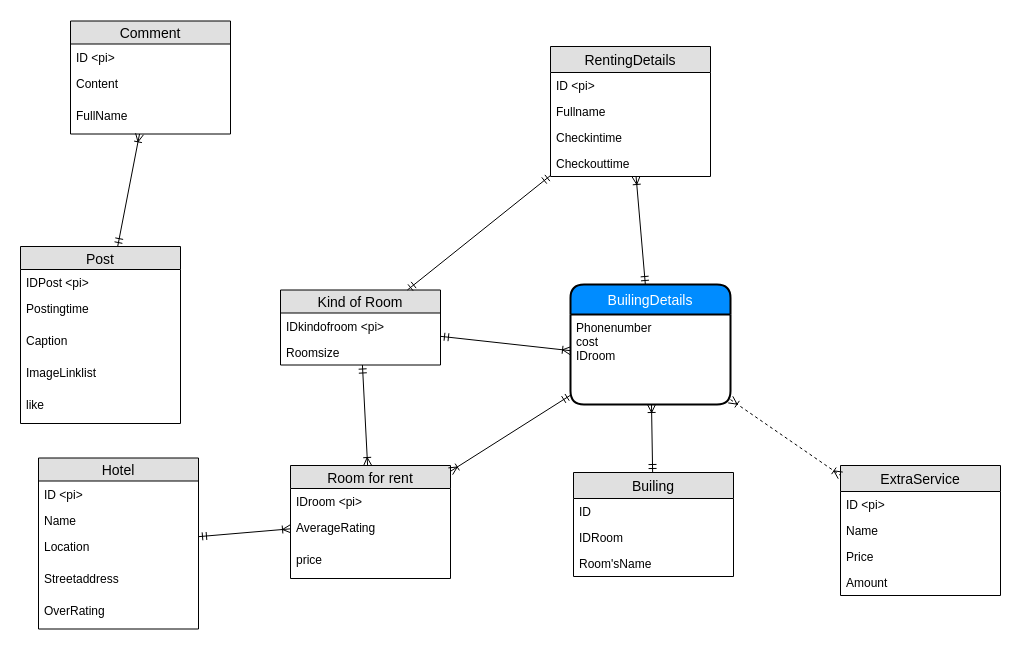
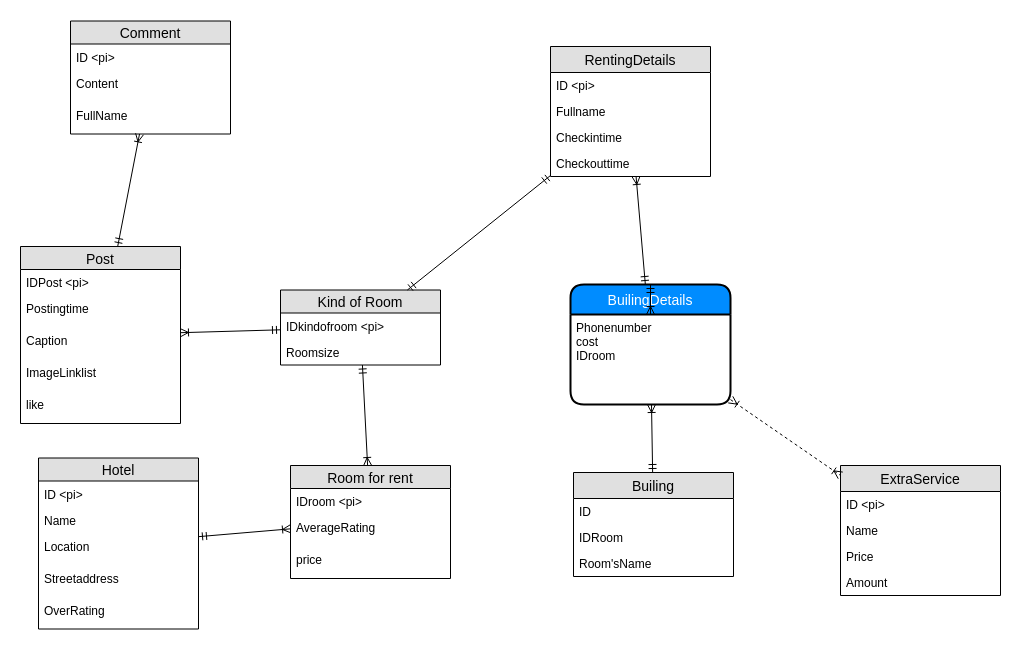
edge "Kind of Room" -- "Phonenumber cost IDroom": now "Kind of Room" -- "Post"
edge "BuilingDetails" -- "Room for rent": now "BuilingDetails" -- "Phonenumber cost IDroom"
